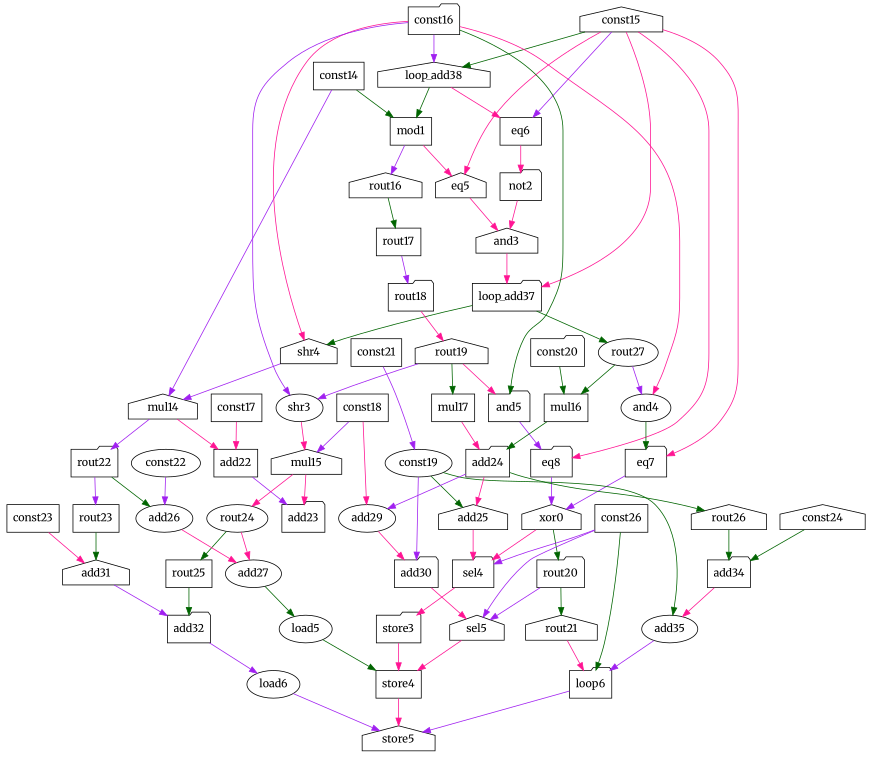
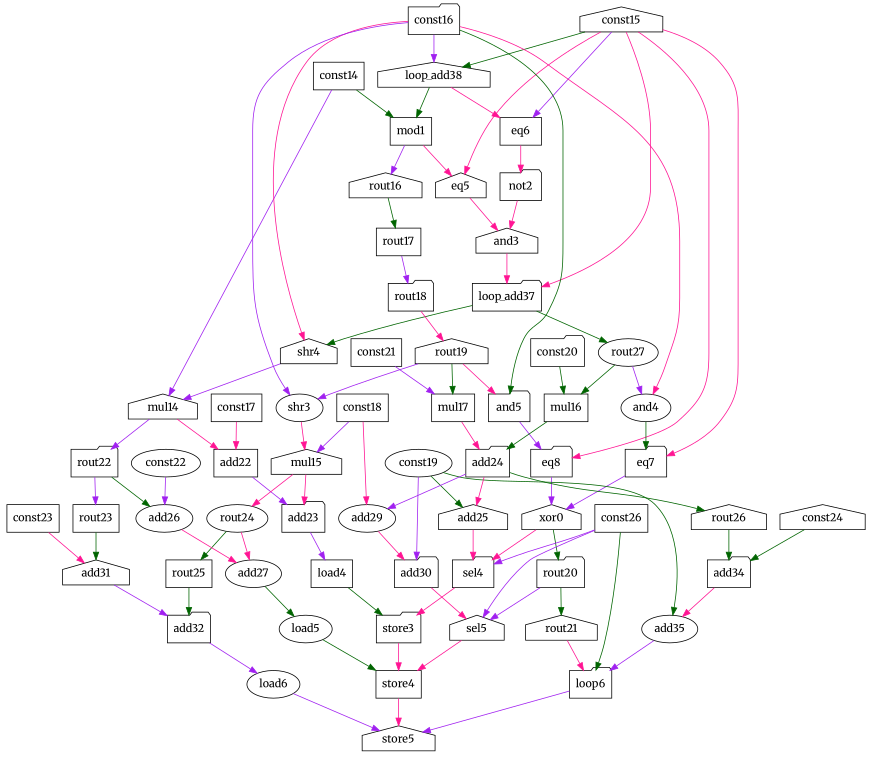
edge "const21" -> "const19": now "const21" -> "mul17"
node "load4": added
